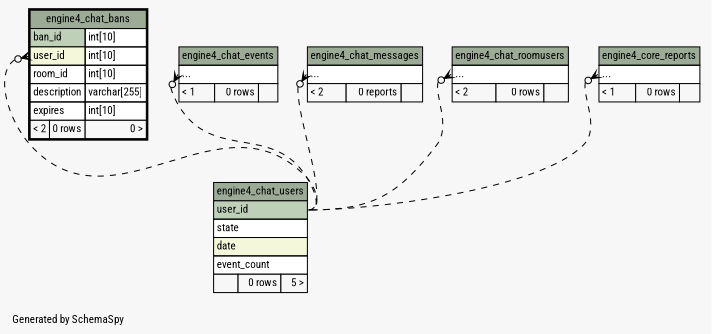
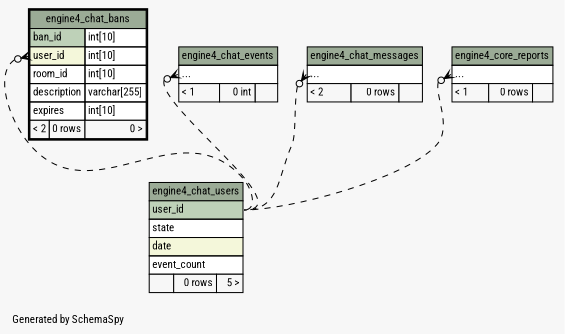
node "engine4_chat_roomusers": removed
node "engine4_chat_events": text "0 rows" -> "0 int"
node "engine4_chat_messages": text "0 reports" -> "0 rows"
